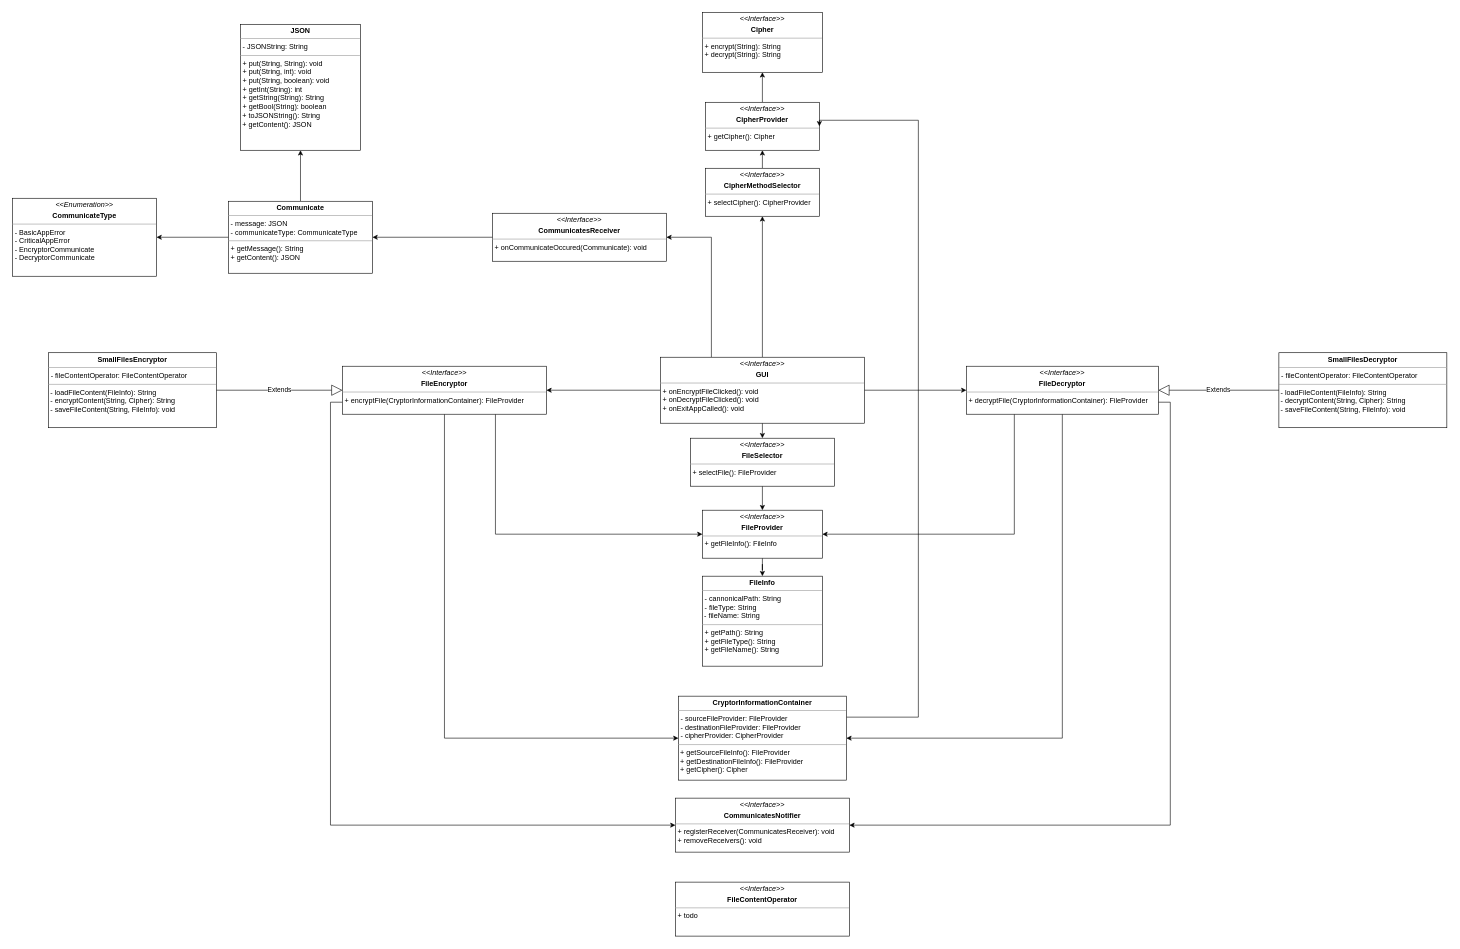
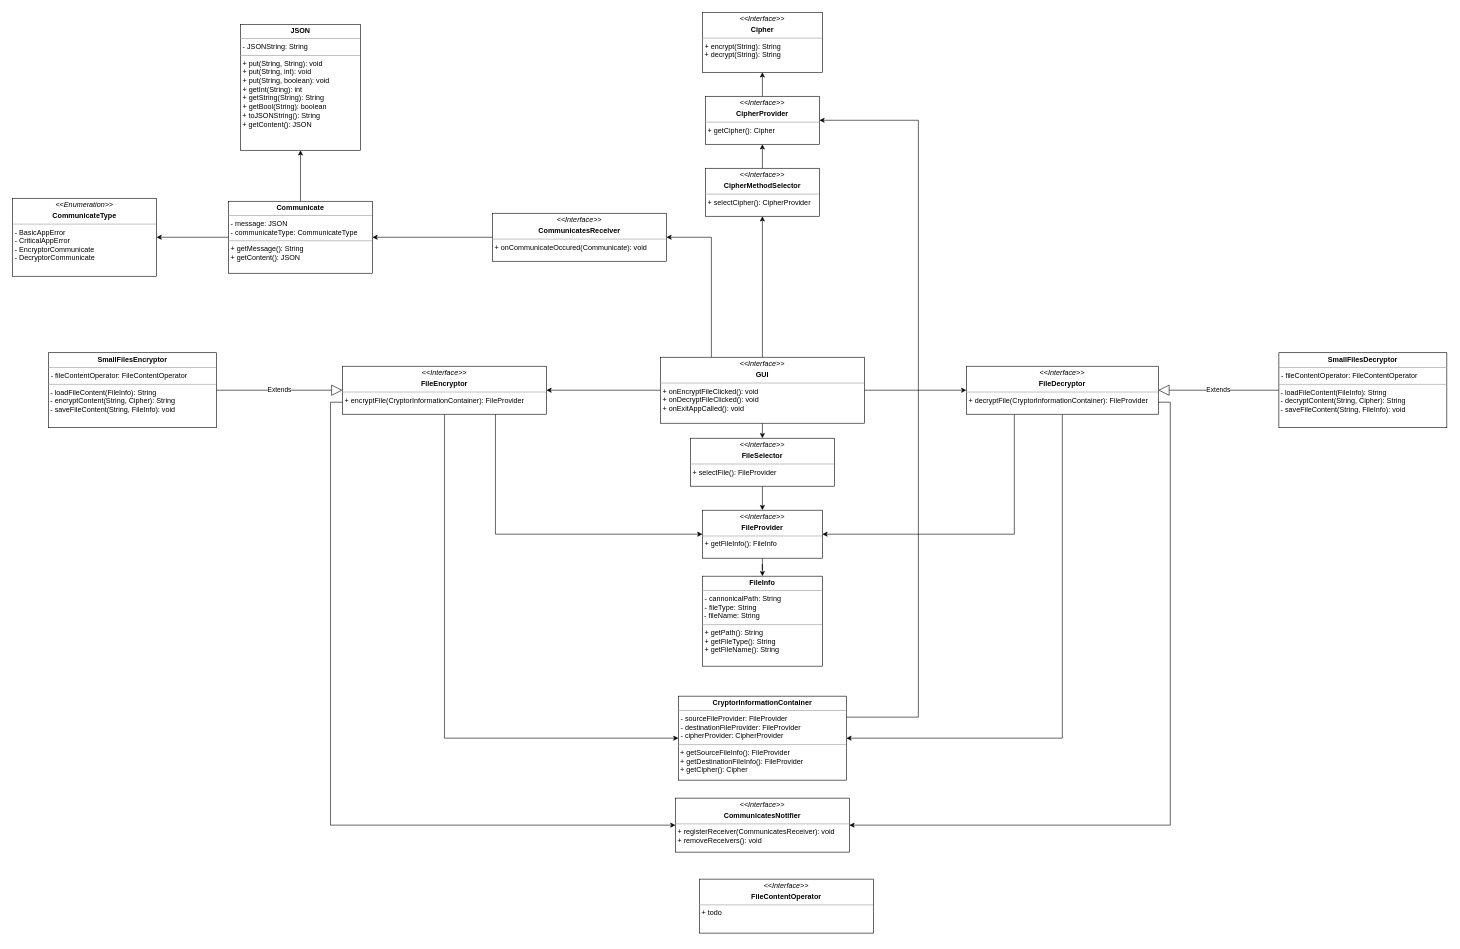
node "<<Interface>> CipherProvider + getCipher(): Cipher": moved (762, 126) -> (762, 120)
node "<<Interface>> FileContentOperator + todo": moved (762, 909) -> (786, 906)
